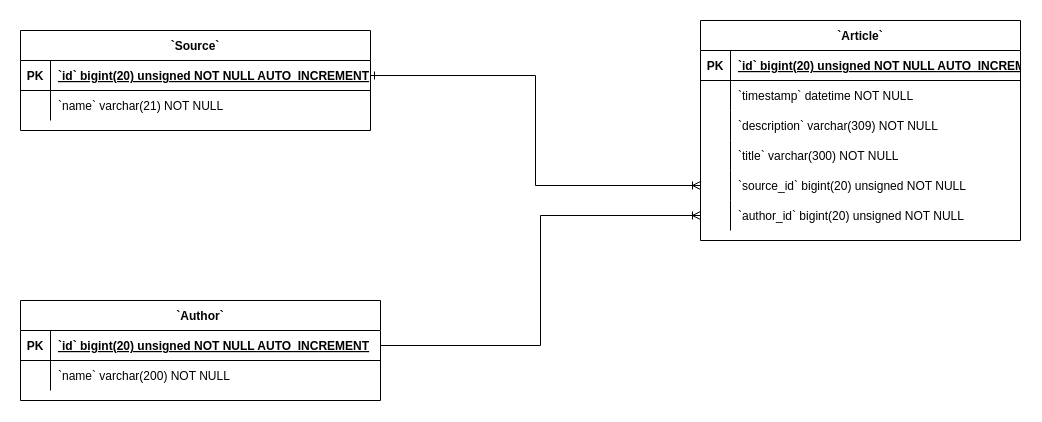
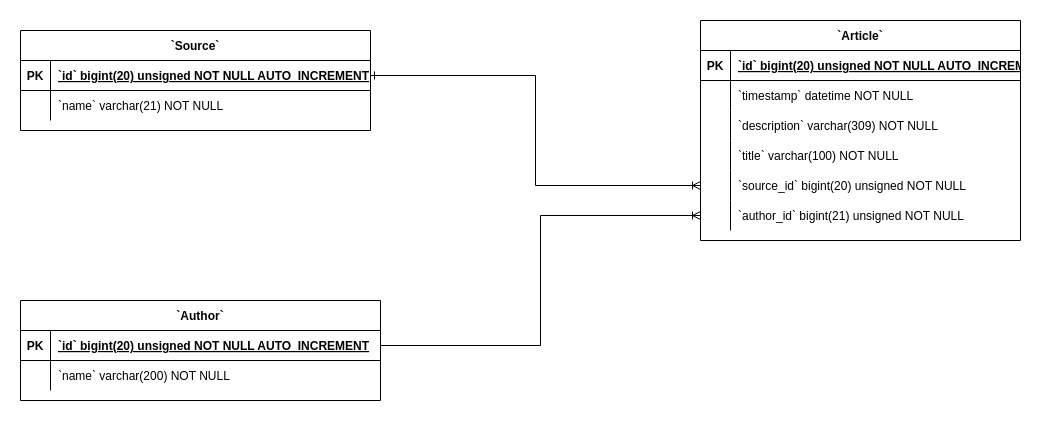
node "`title` varchar(300) NOT NULL": label "`title` varchar(300) NOT NULL" -> "`title` varchar(100) NOT NULL"
node "`author_id` bigint(20) unsigned NOT NULL": label "`author_id` bigint(20) unsigned NOT NULL" -> "`author_id` bigint(21) unsigned NOT NULL"
